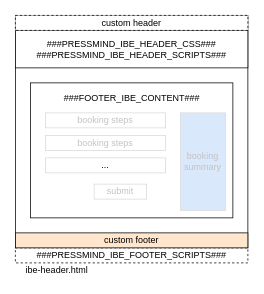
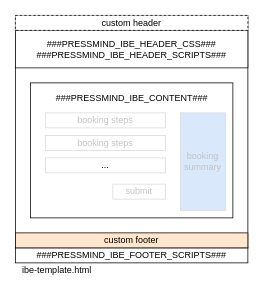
node "###FOOTER_IBE_CONTENT###": label "###FOOTER_IBE_CONTENT###" -> "###PRESSMIND_IBE_CONTENT###"
node "submit": moved (120, 192) -> (139, 192)
node "###PRESSMIND_IBE_FOOTER_SCRIPTS###": style dashed -> solid
node "ibe-header.html": label "ibe-header.html" -> "ibe-template.html"
